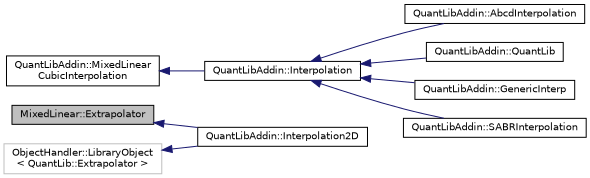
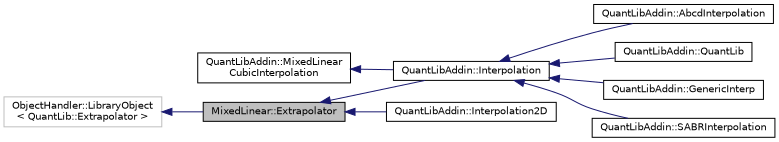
edge "QuantLibAddin::Interpolation" -> "MixedLinear::Extrapolator": added
edge "QuantLibAddin::Interpolation2D" -> "ObjectHandler::LibraryObject < QuantLib::Extrapolator >": now "MixedLinear::Extrapolator" -> "ObjectHandler::LibraryObject < QuantLib::Extrapolator >"
